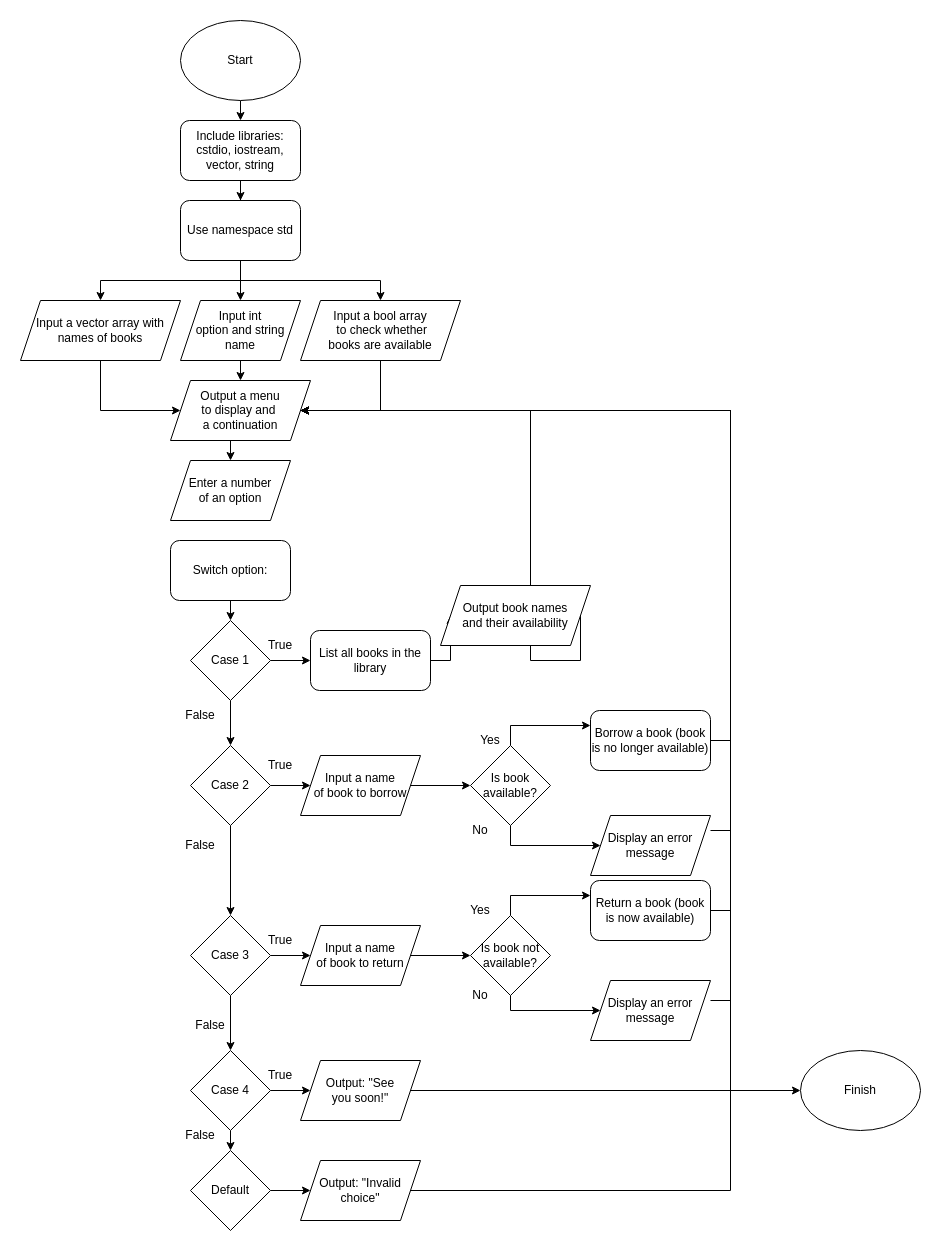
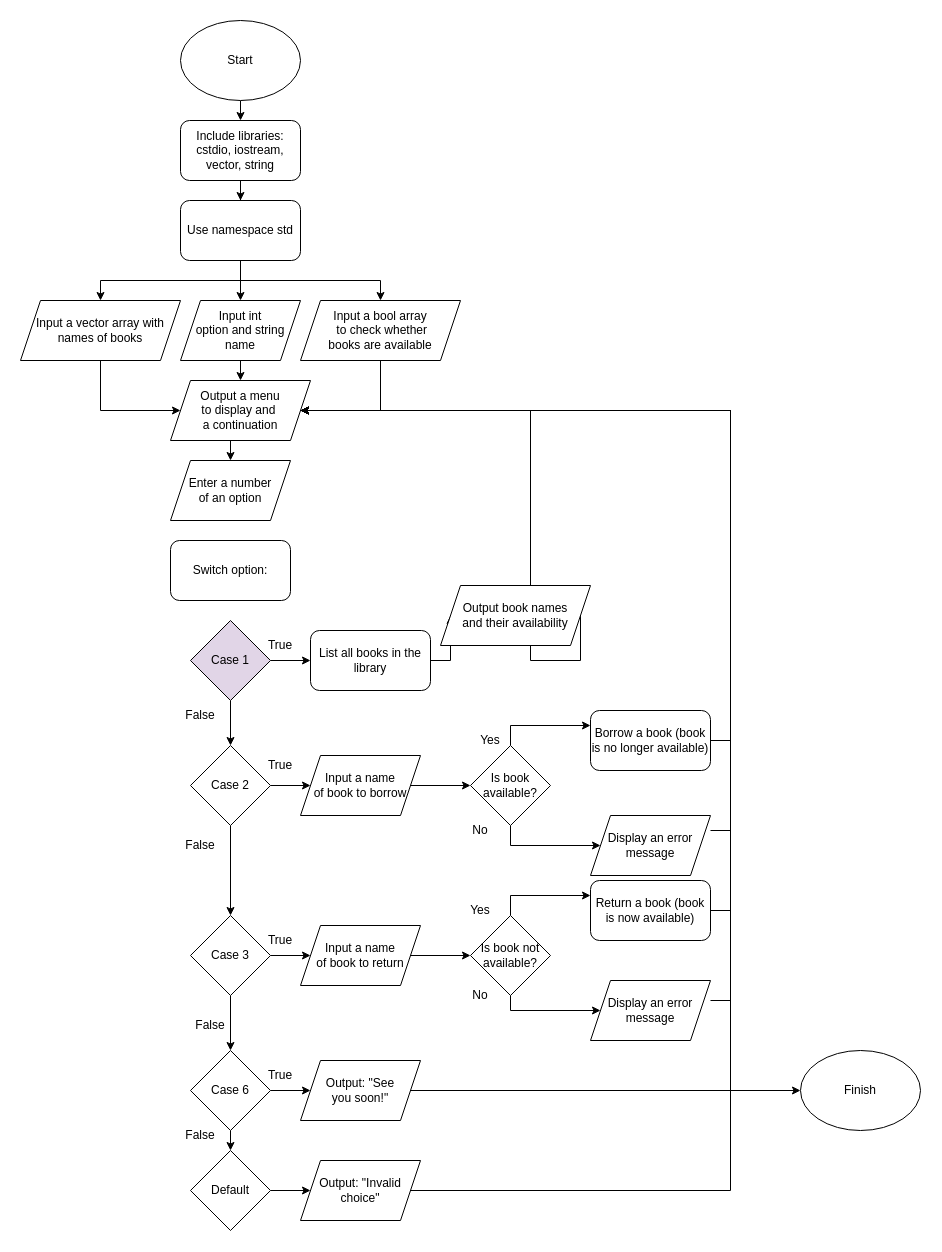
edge "Switch option:" -> "Case 1": removed
node "Case 1": fillcolor #ffffff -> #e1d5e7
node "Case 4": label "Case 4" -> "Case 6"
